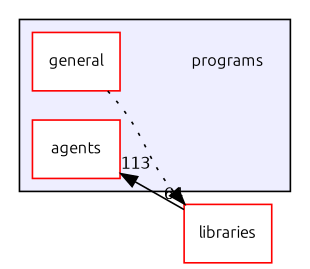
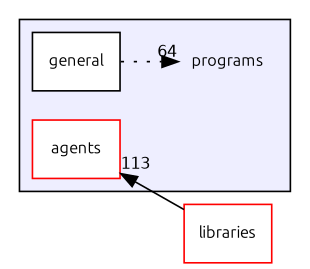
node "general": color red -> black
edge "general" -> "libraries": now "general" -> "programs"
